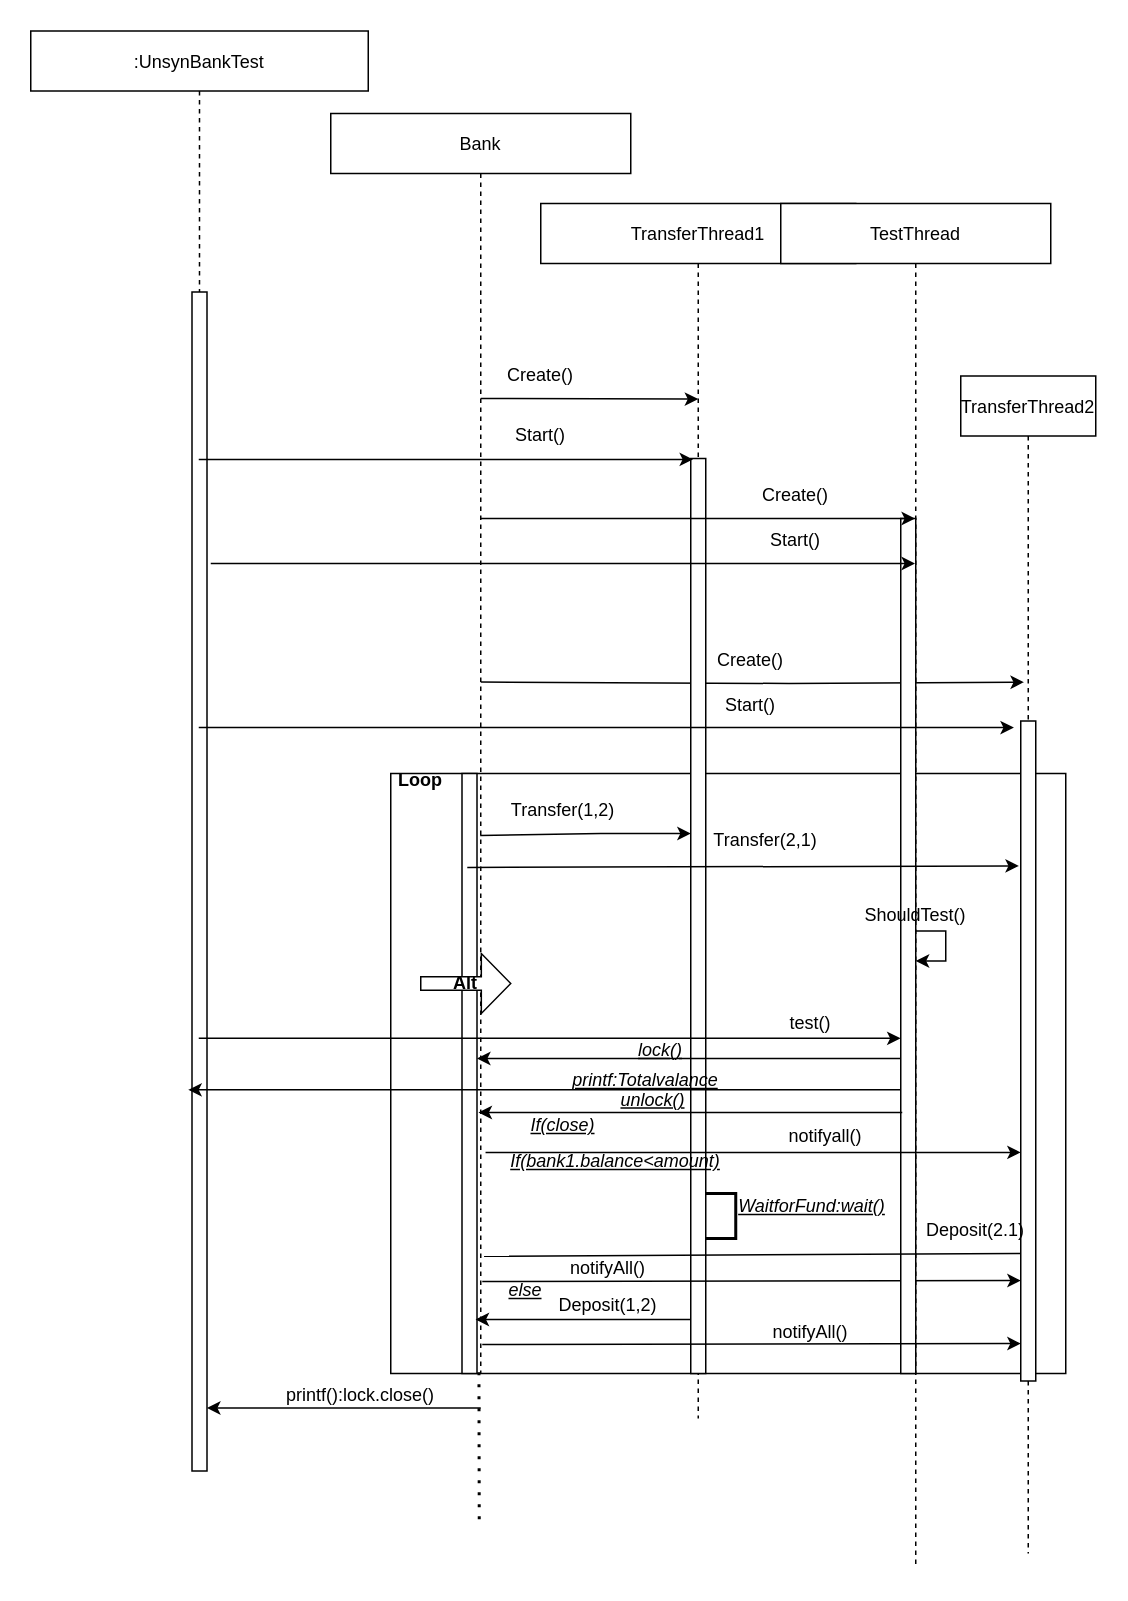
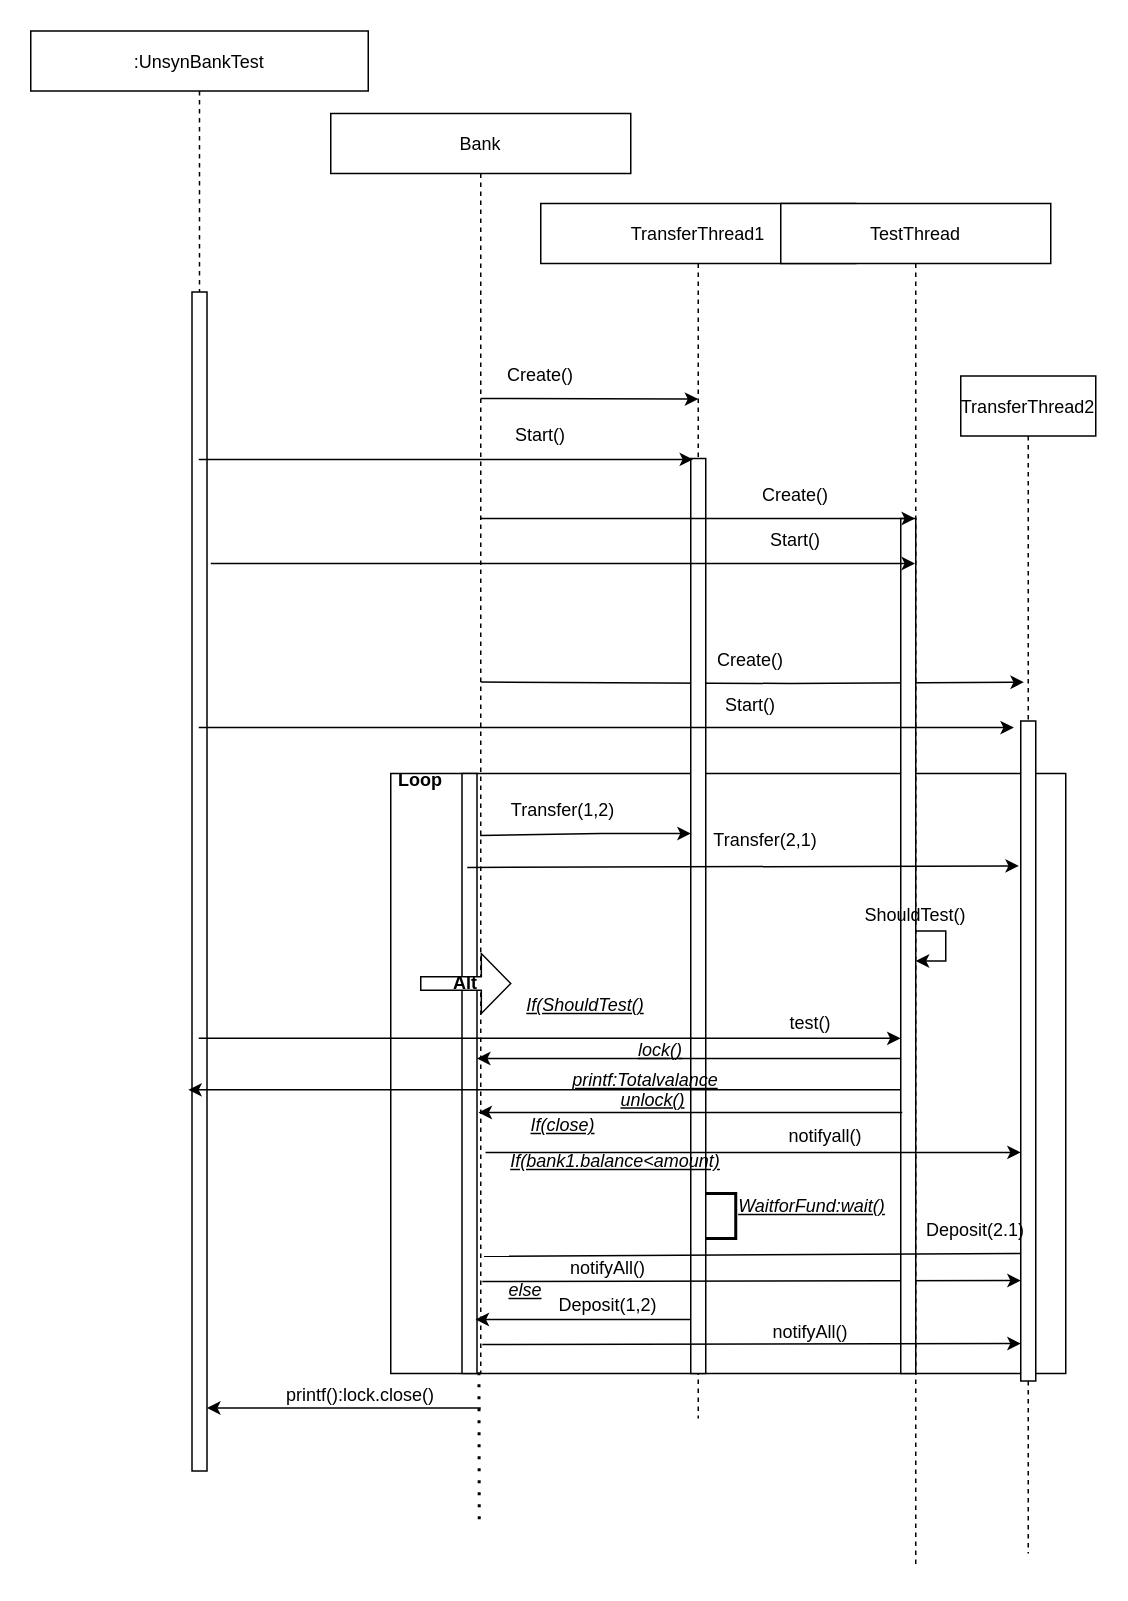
node "If(ShouldTest()": added
